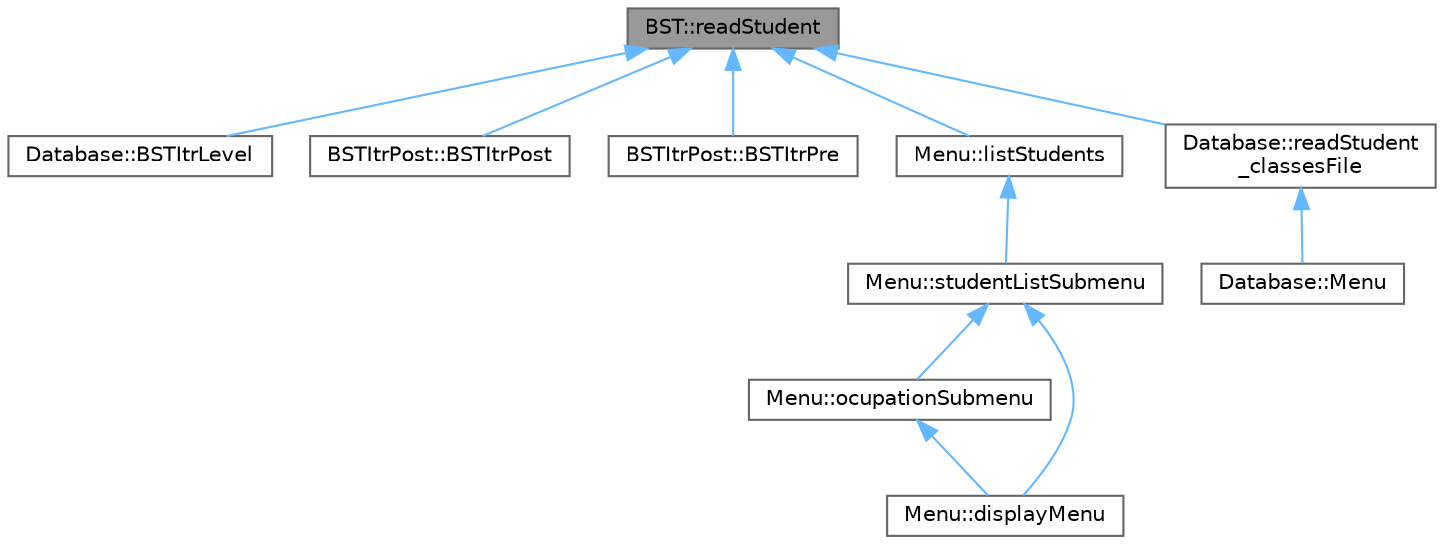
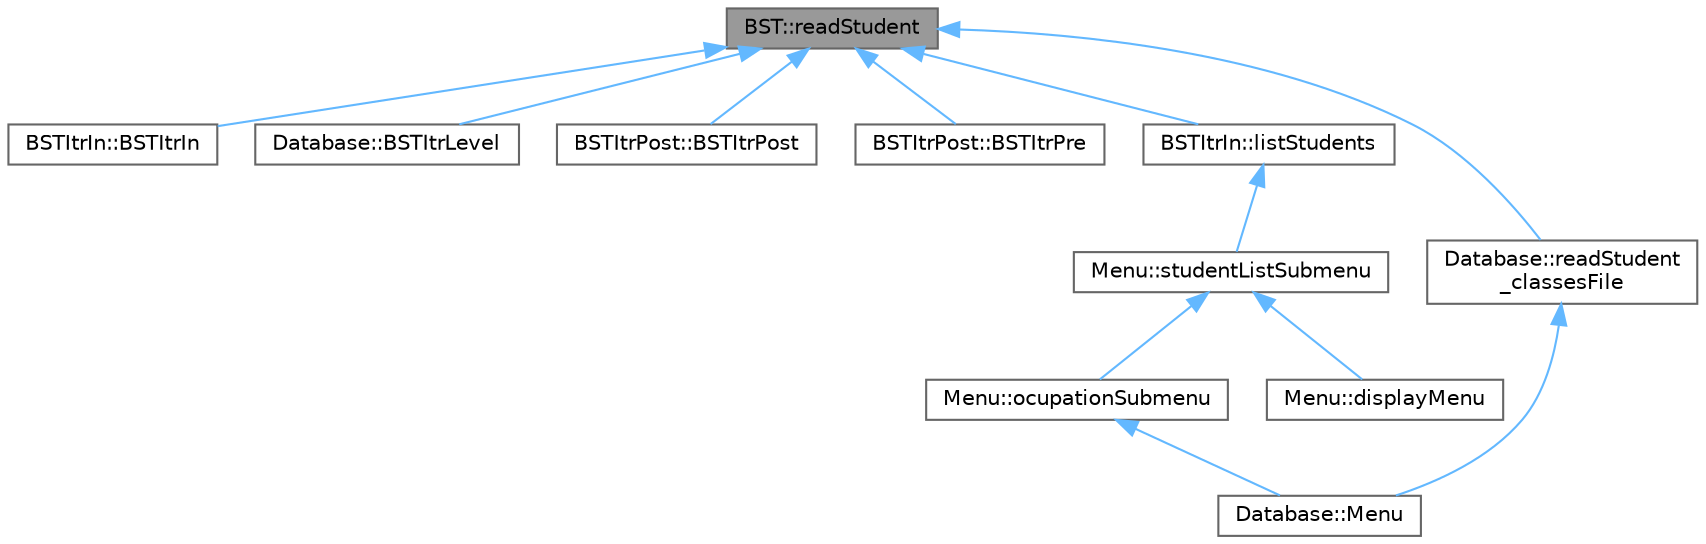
node "BSTItrIn::BSTItrIn": added
node "Menu::listStudents": label "Menu::listStudents" -> "BSTItrIn::listStudents"
edge "Menu::displayMenu" -> "Menu::ocupationSubmenu": now "Database::Menu" -> "Menu::ocupationSubmenu"
